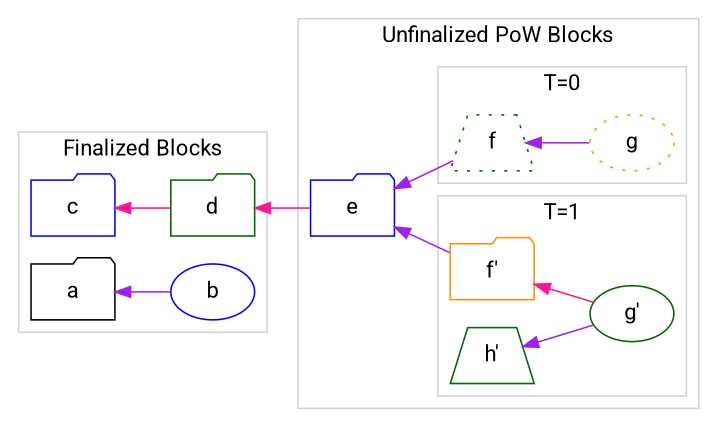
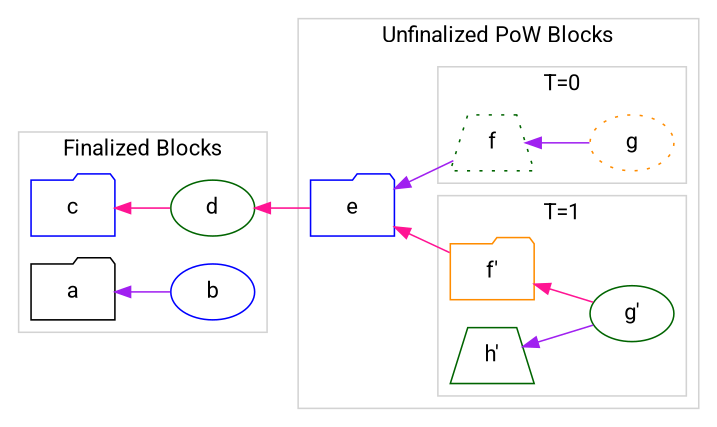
node "d": shape folder -> ellipse
edge "f'" -> "e": color purple -> deeppink
